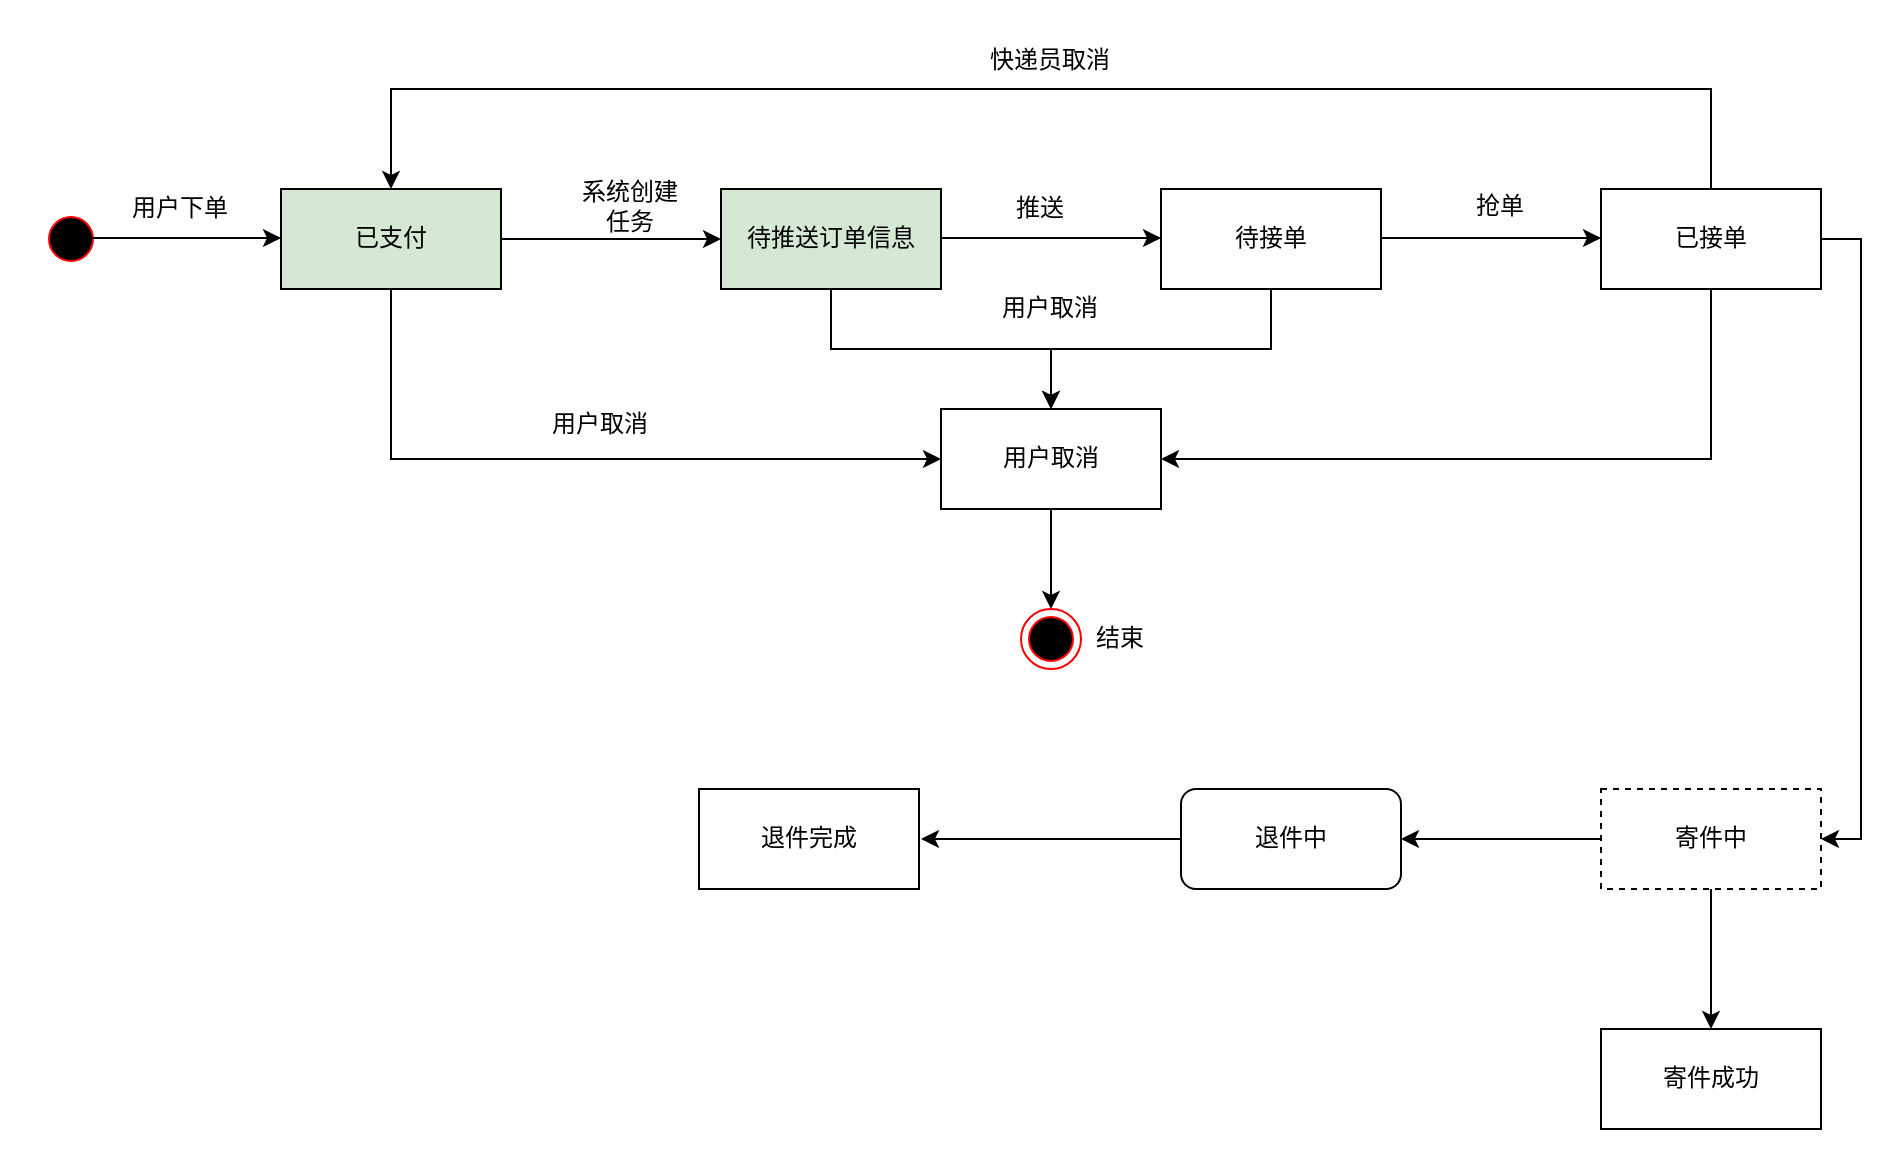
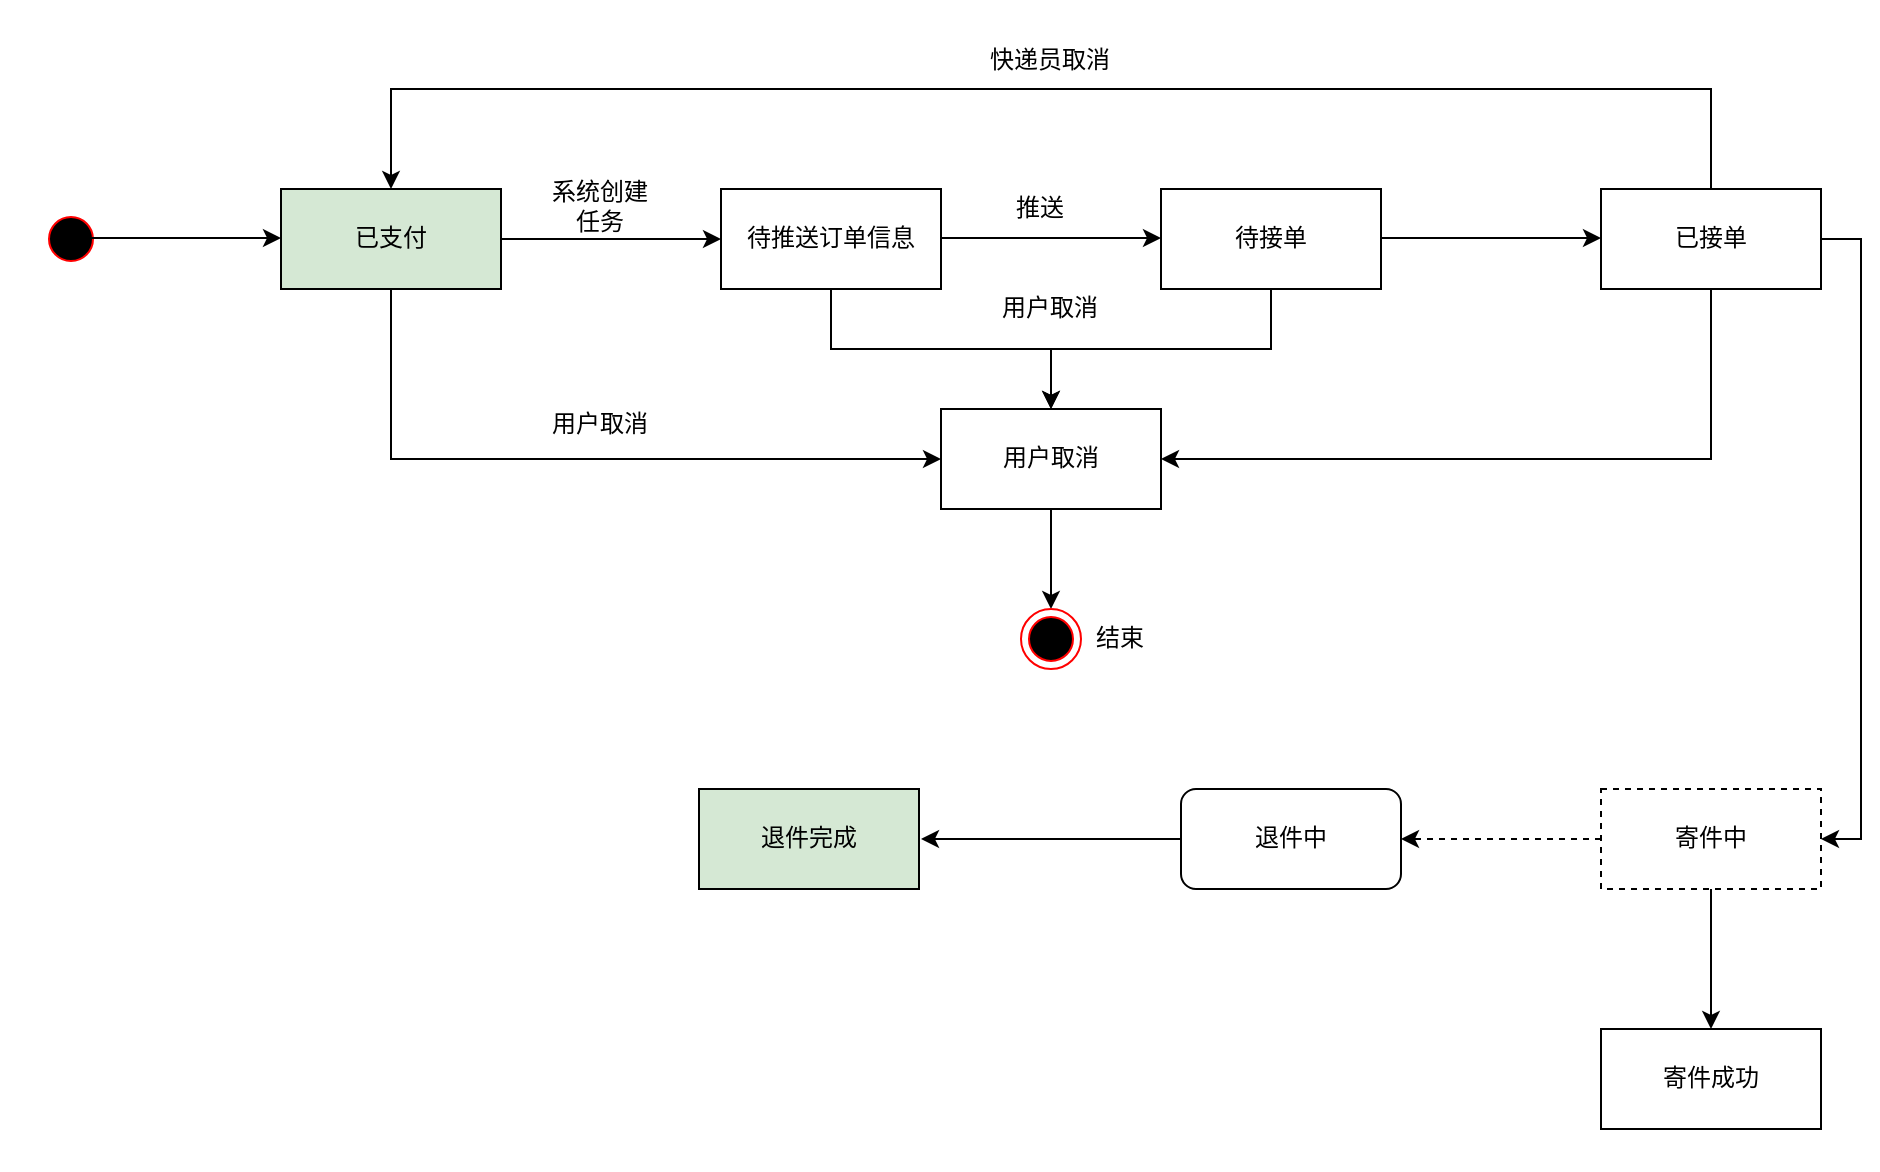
node "系统创建任务": moved (631, 207) -> (601, 207)
node "抢单": removed
node "用户下单": removed
node "待推送订单信息": fillcolor #d5e8d4 -> #ffffff
node "退件完成": fillcolor #ffffff -> #d5e8d4
edge "寄件中" -> "退件中": style solid -> dashed
